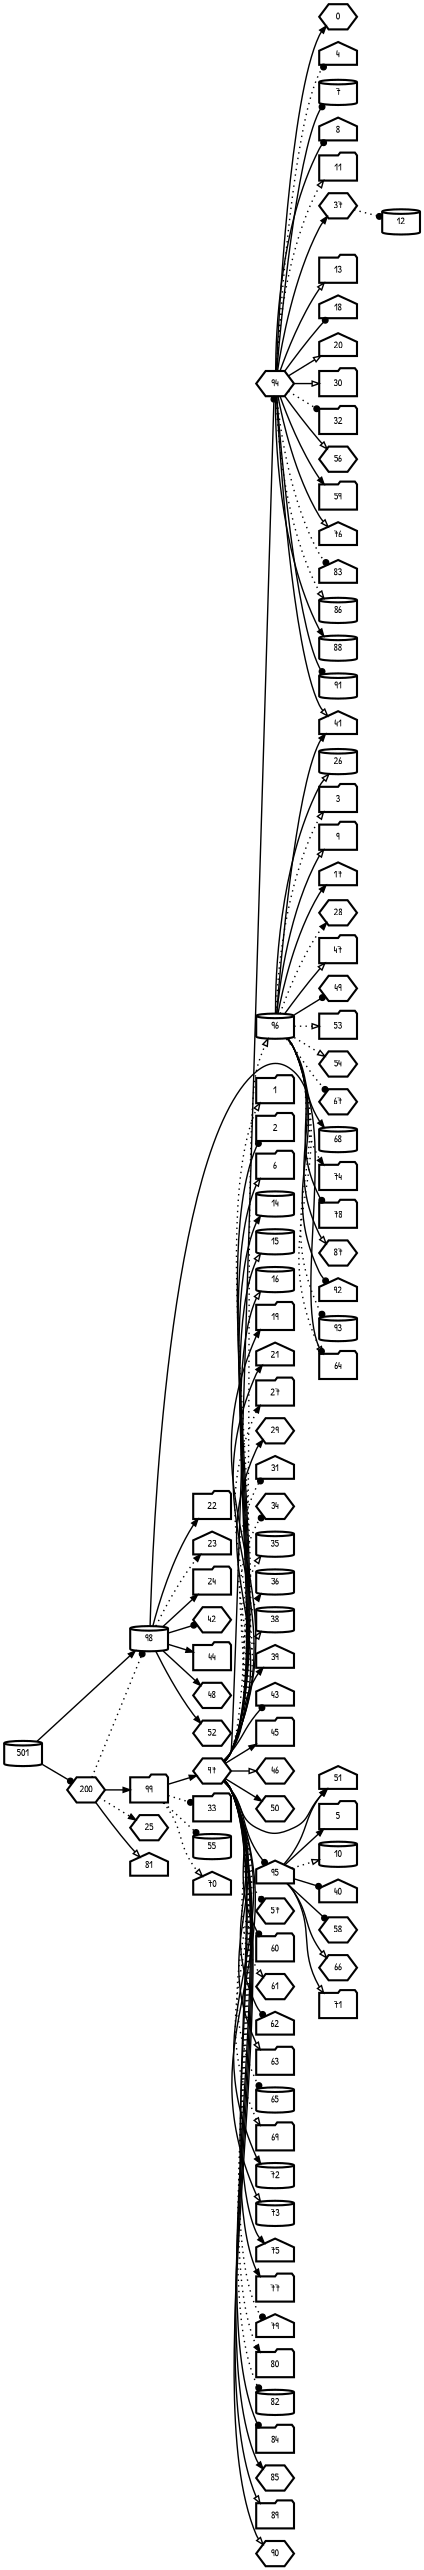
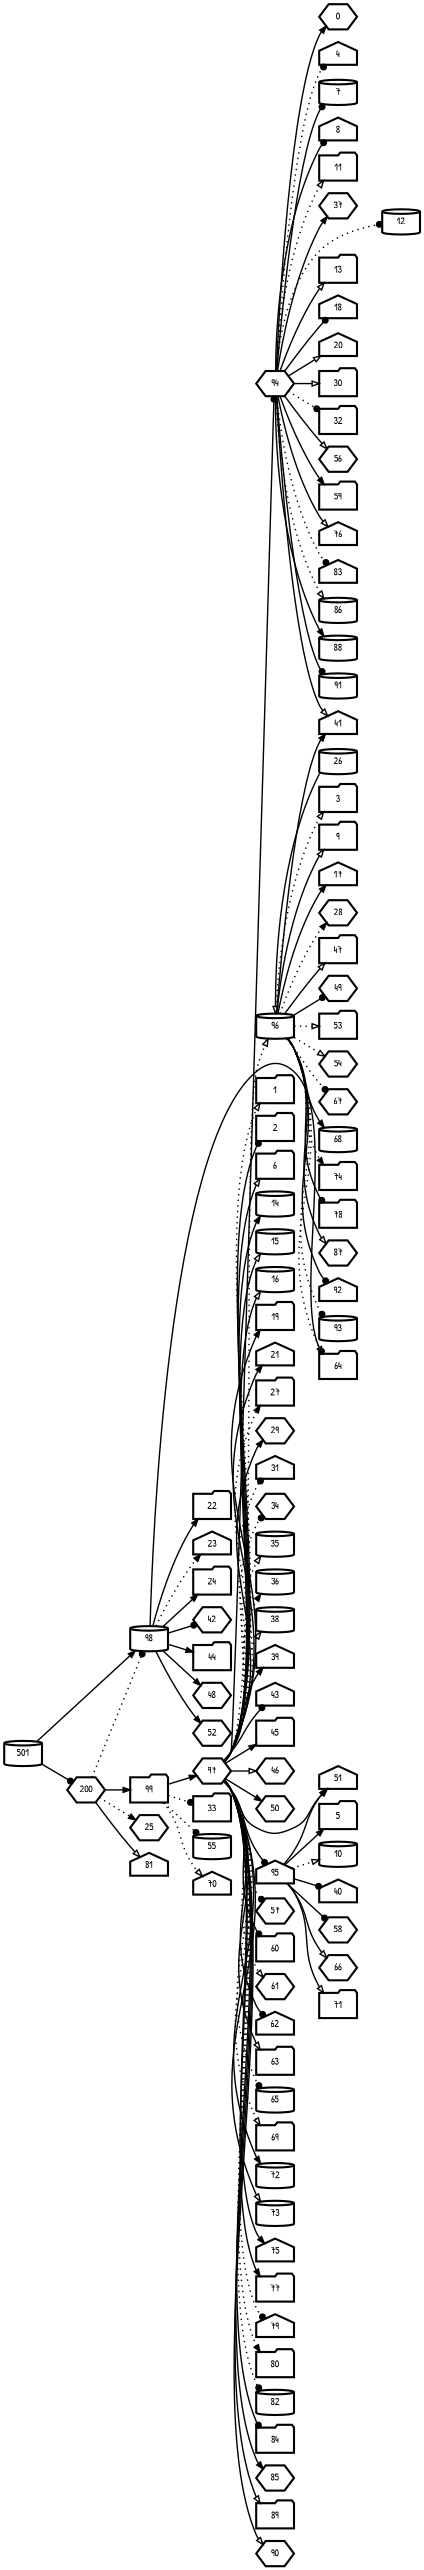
edge "37" -> "12": now "94" -> "12"
edge "96" -> "26": reversed
